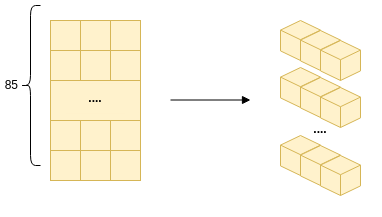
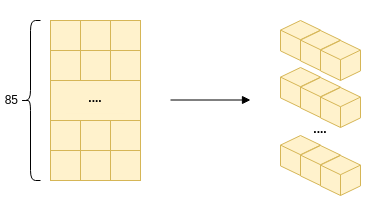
node "85": moved (31, 86) -> (31, 101)
